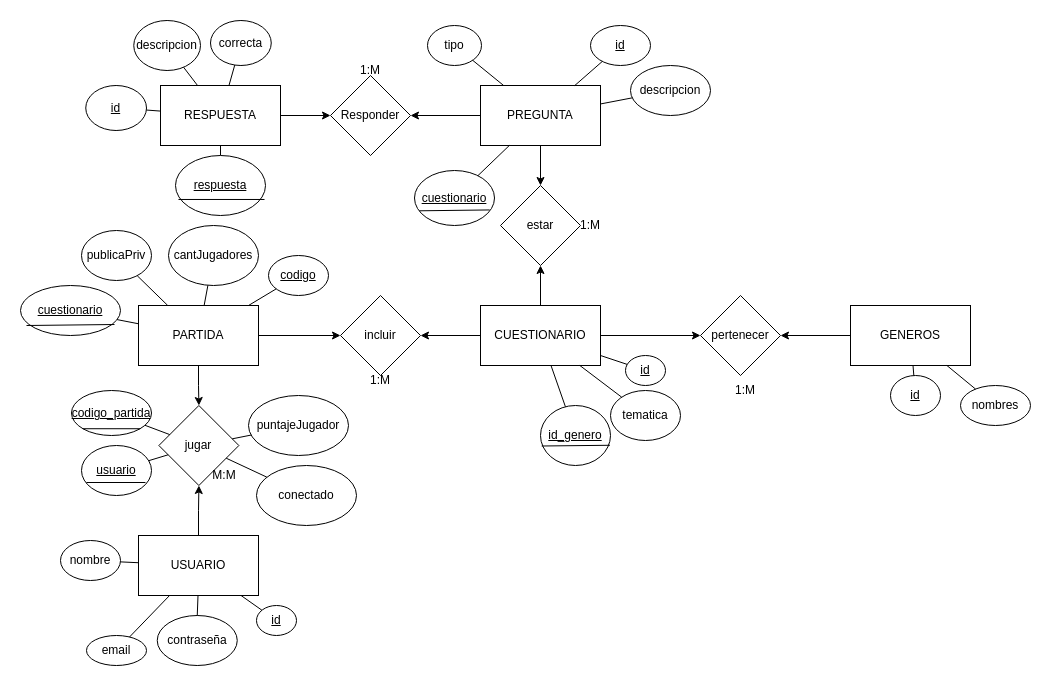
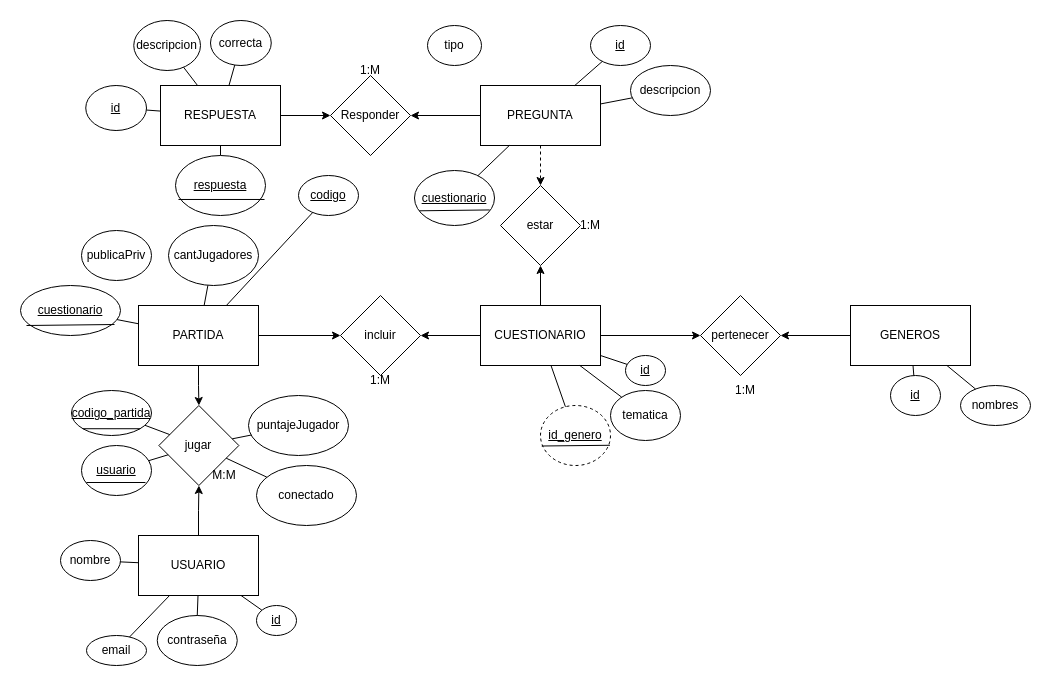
edge "tipo" -- "PREGUNTA": removed
edge "PREGUNTA" -> "estar": style solid -> dashed
node "codigo": moved (299, 276) -> (329, 196)
edge "publicaPriv" -- "PARTIDA": removed
node "id_genero": style solid -> dashed
